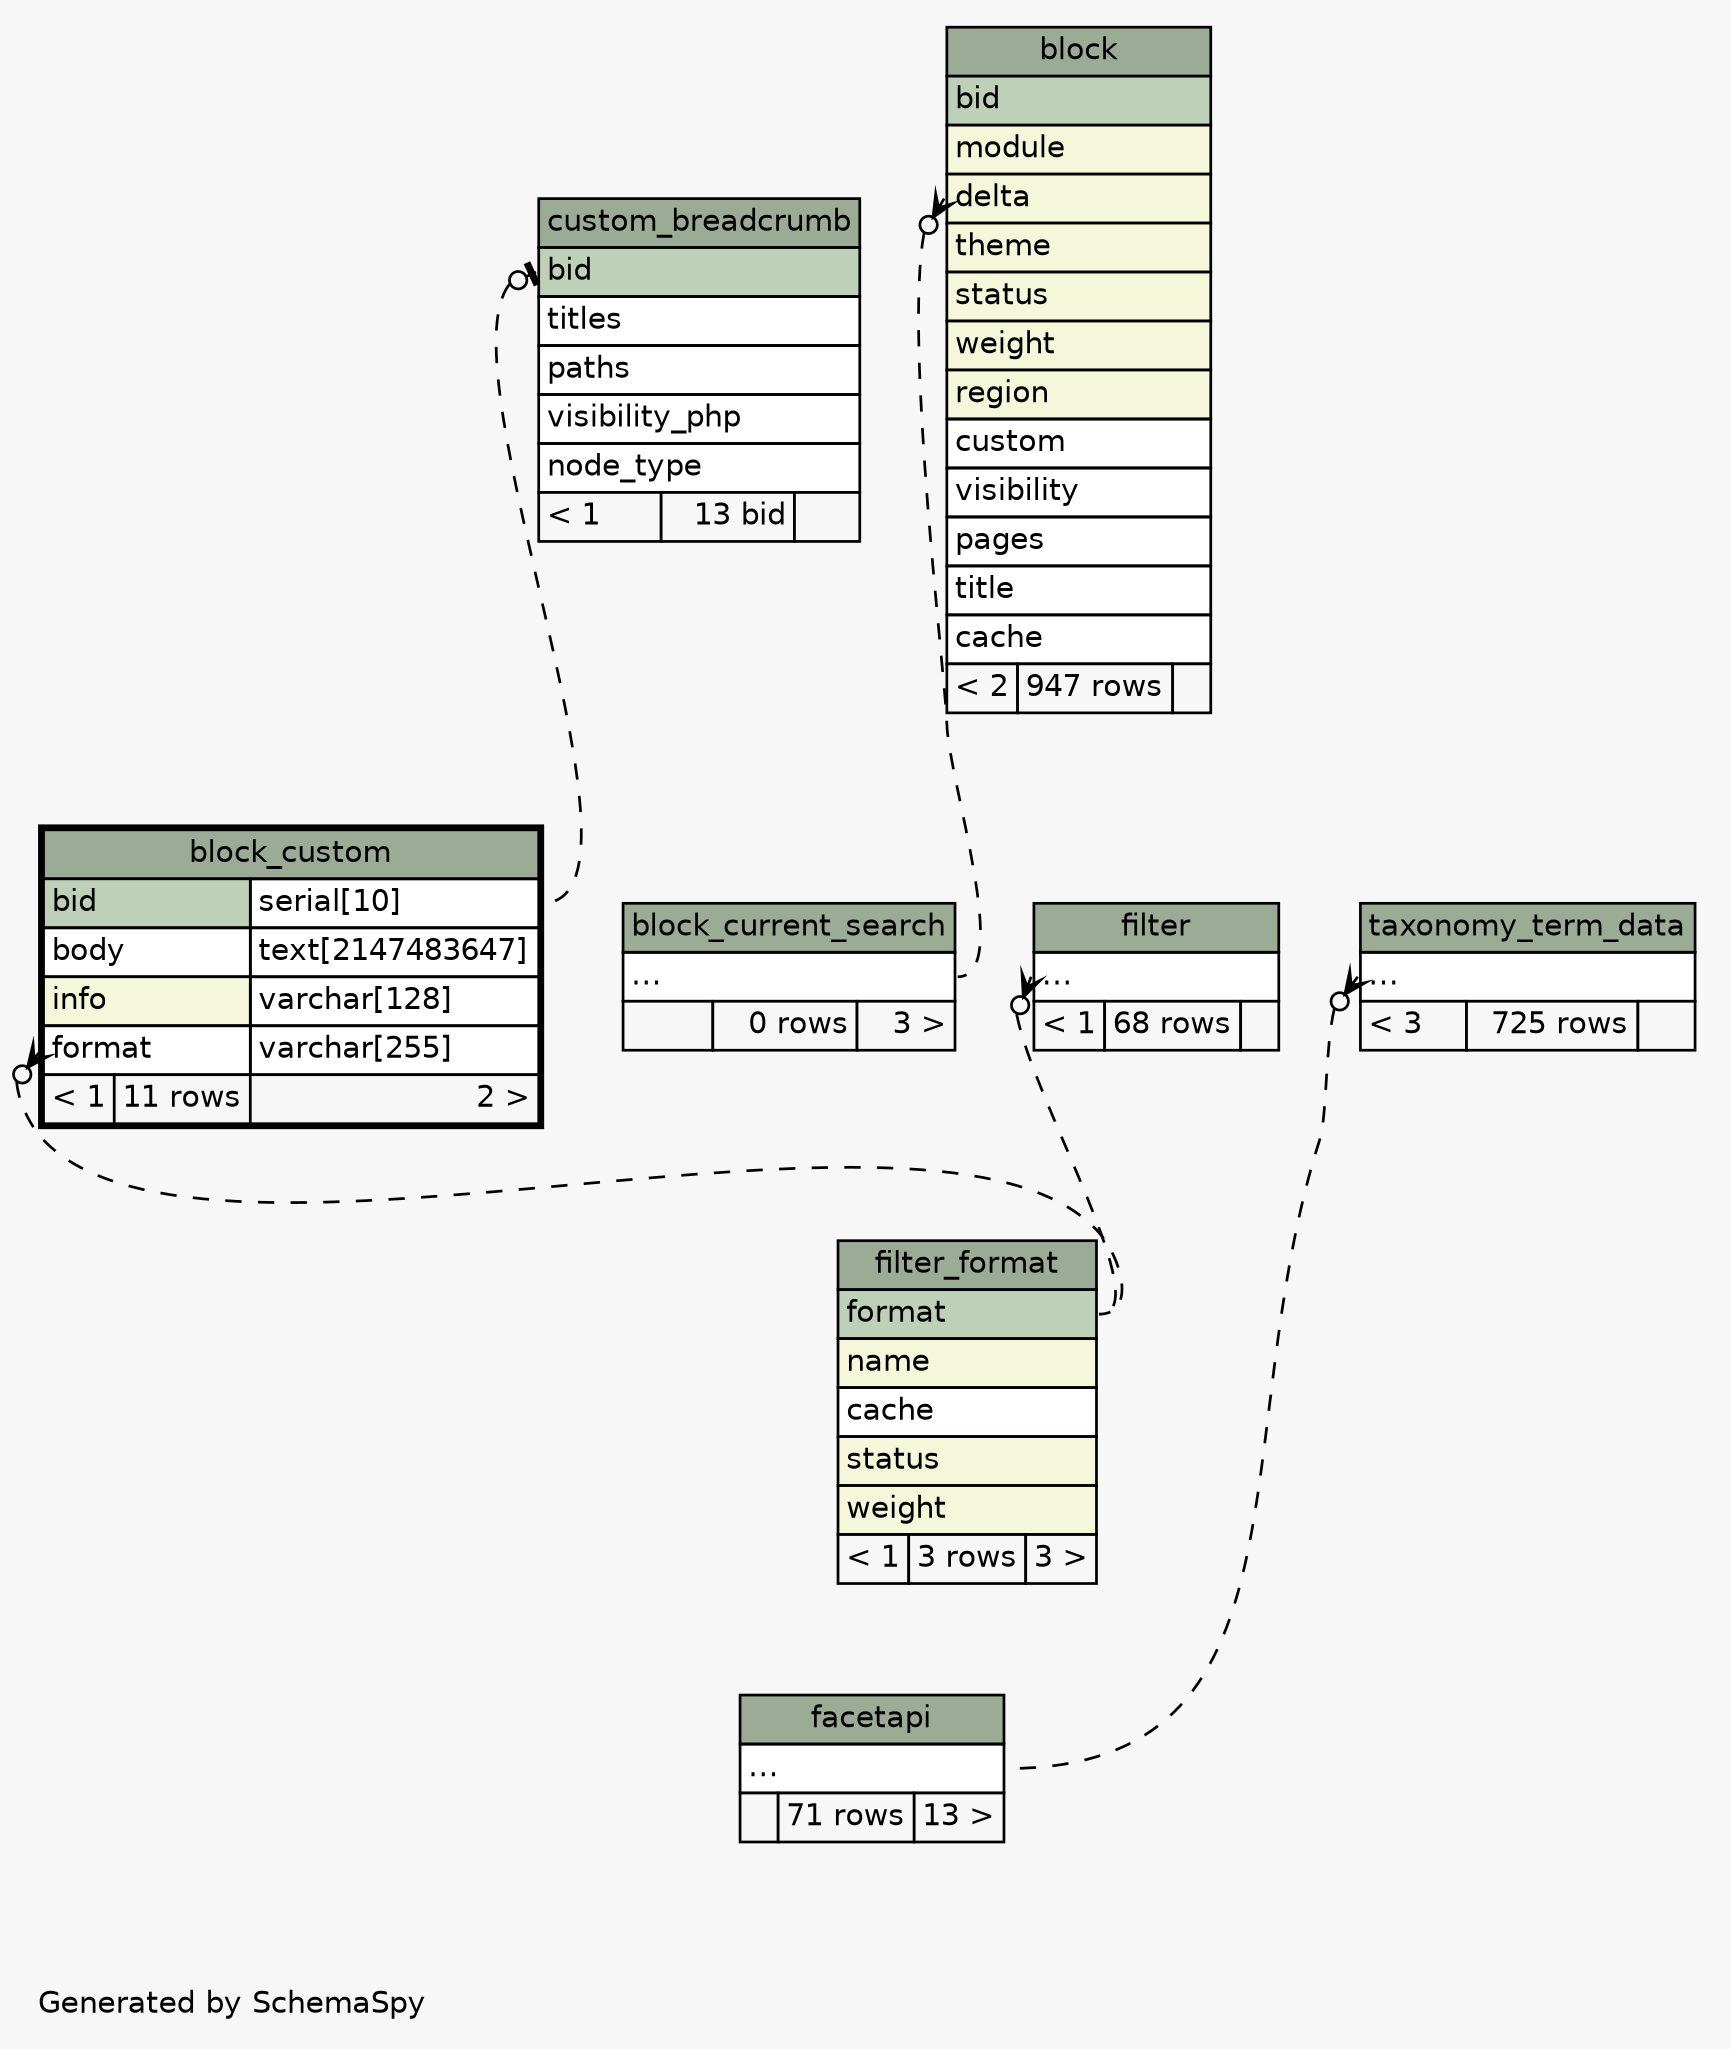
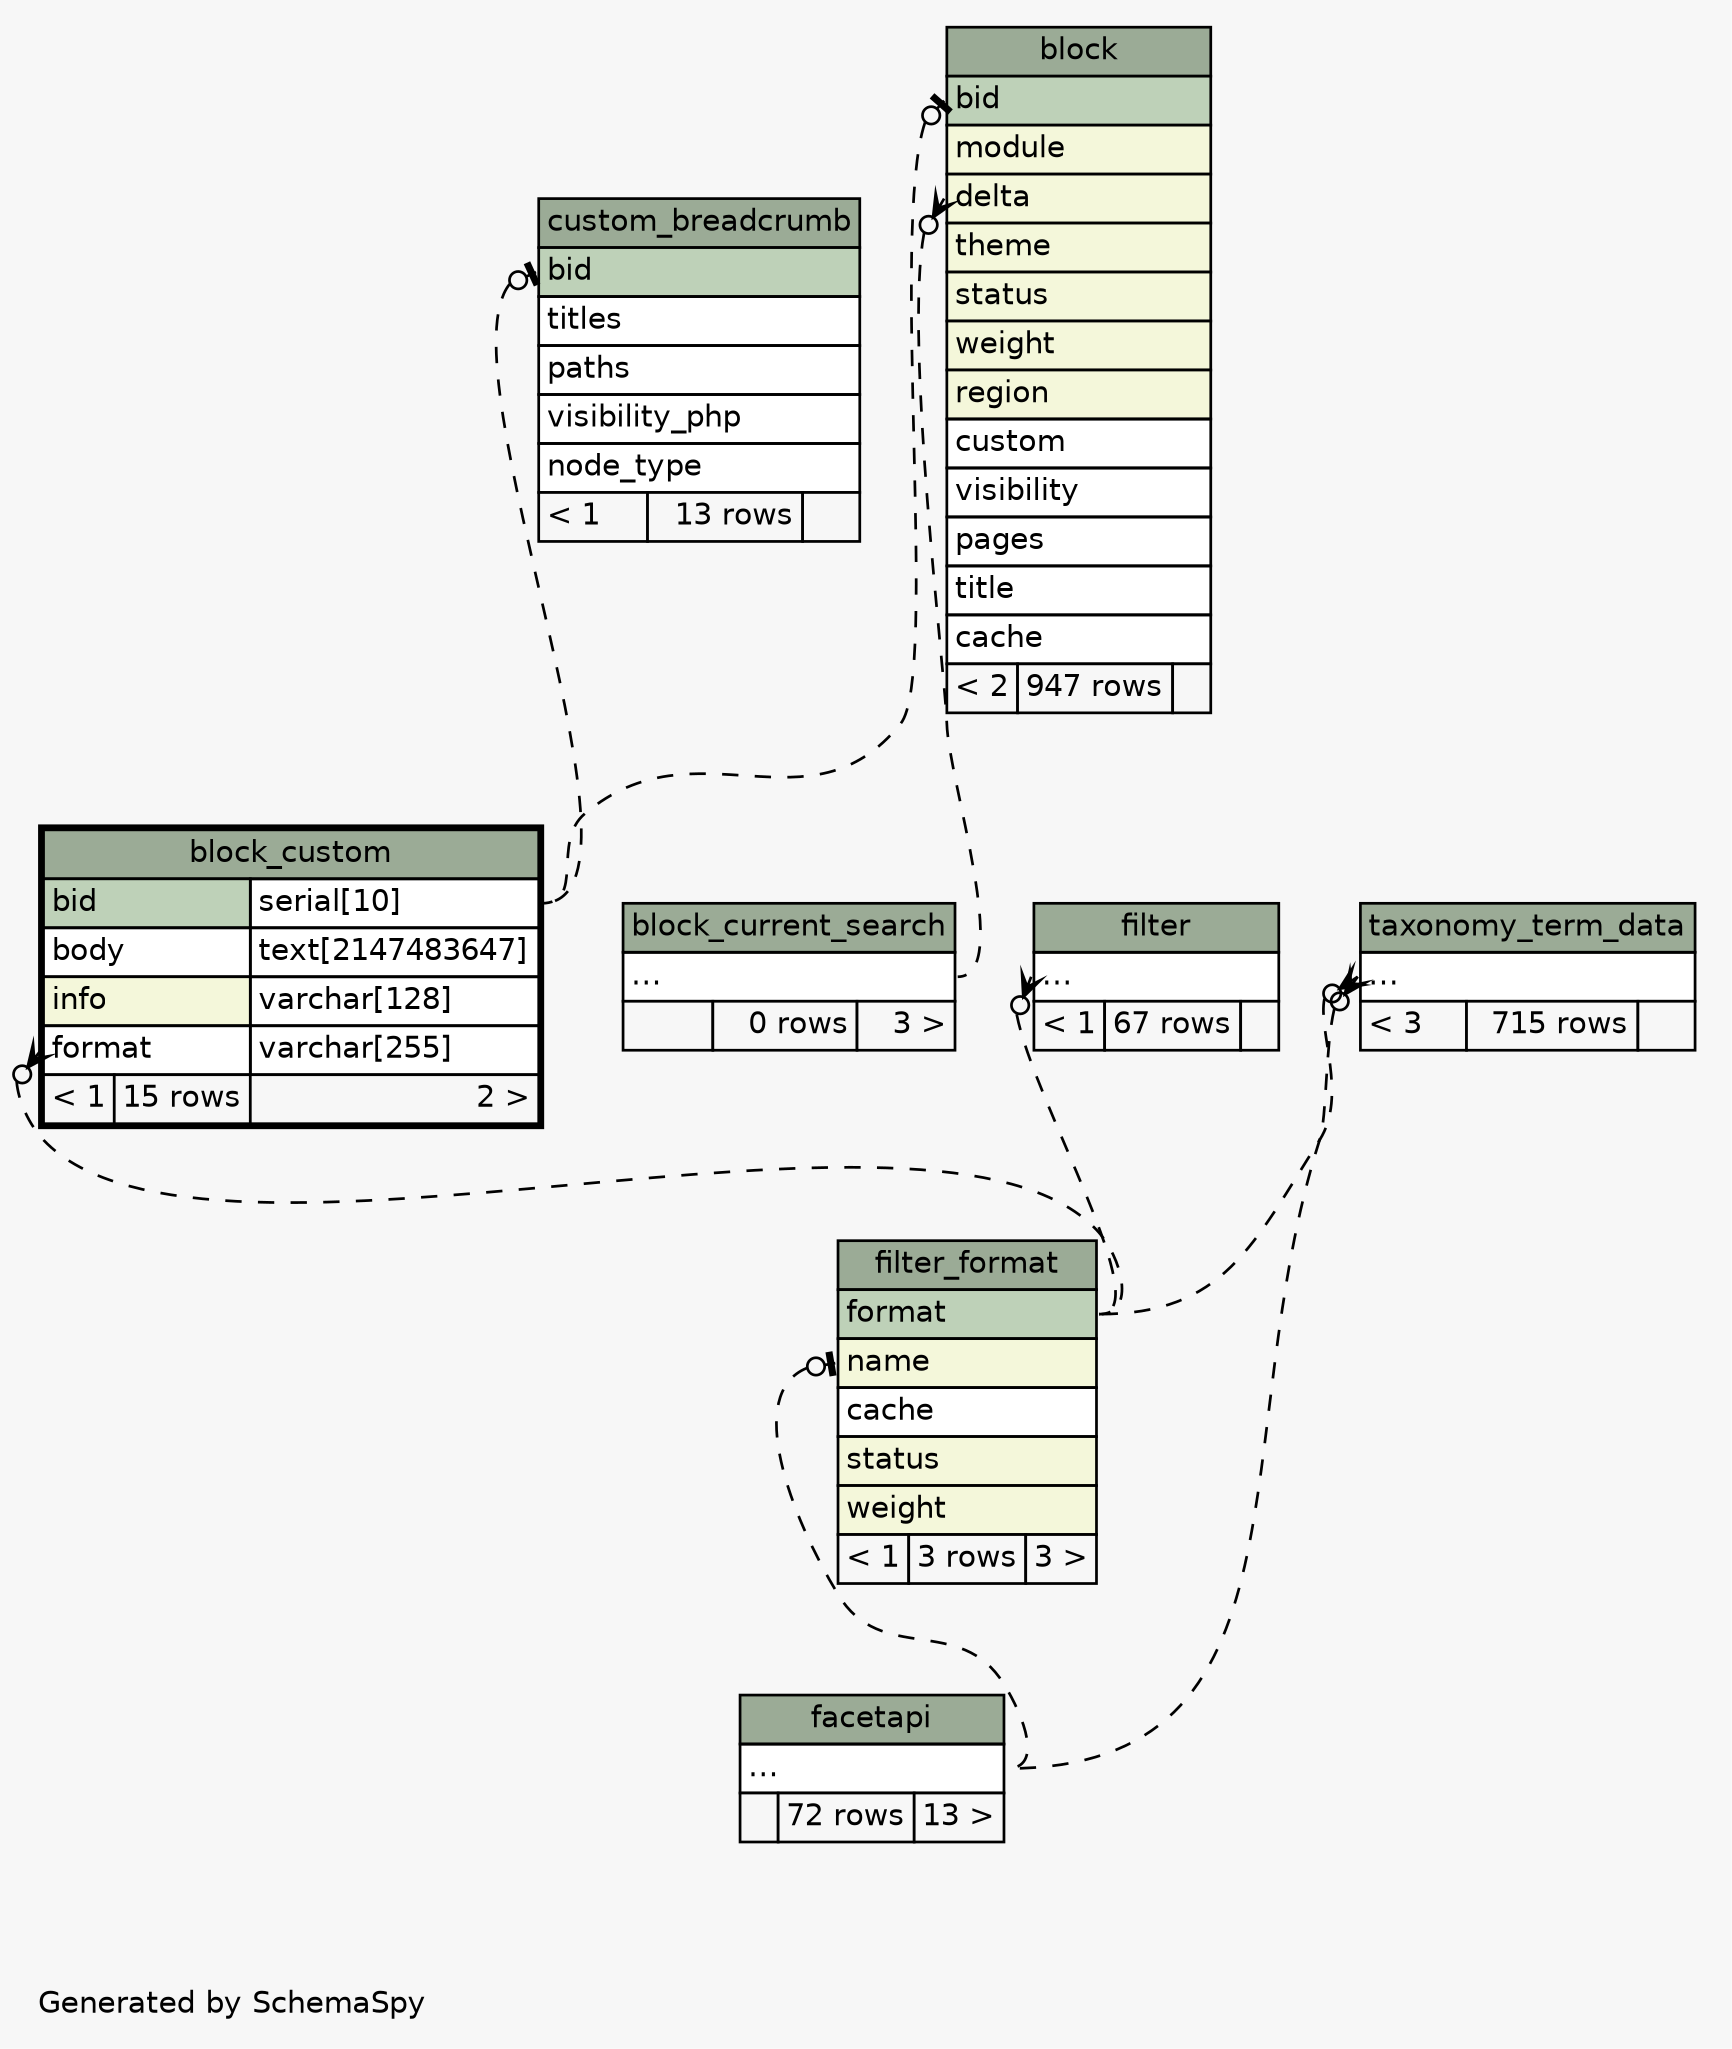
node "custom_breadcrumb": text "13 bid" -> "13 rows"
edge "block_custom" -> "block": added
node "filter": text "68 rows" -> "67 rows"
node "taxonomy_term_data": text "725 rows" -> "715 rows"
node "block_custom": text "11 rows" -> "15 rows"
edge "filter_format" -> "taxonomy_term_data": added
edge "facetapi" -> "filter_format": added
node "facetapi": text "71 rows" -> "72 rows"
